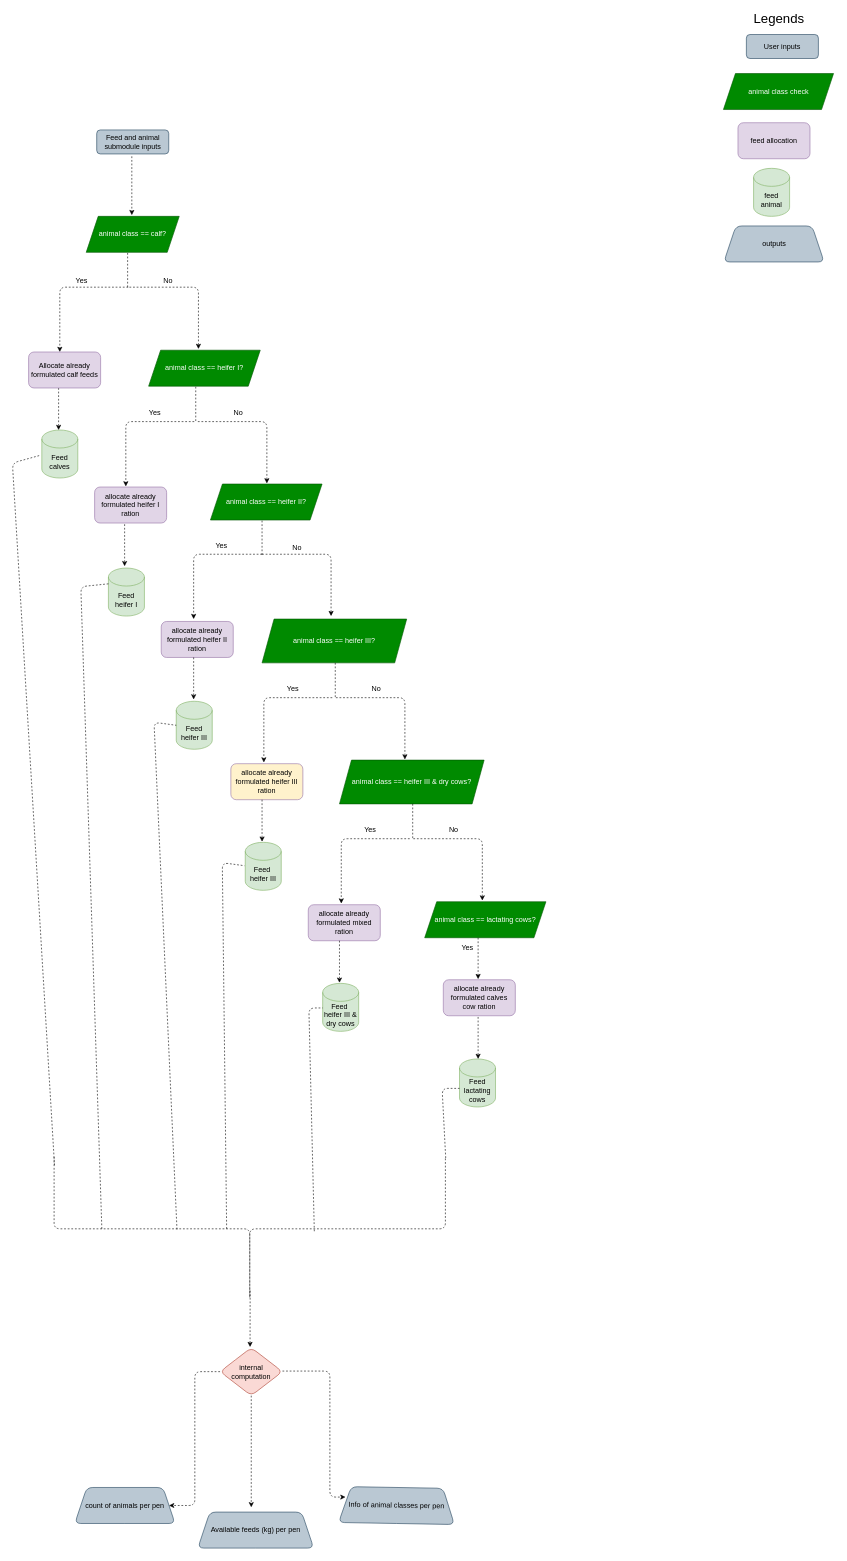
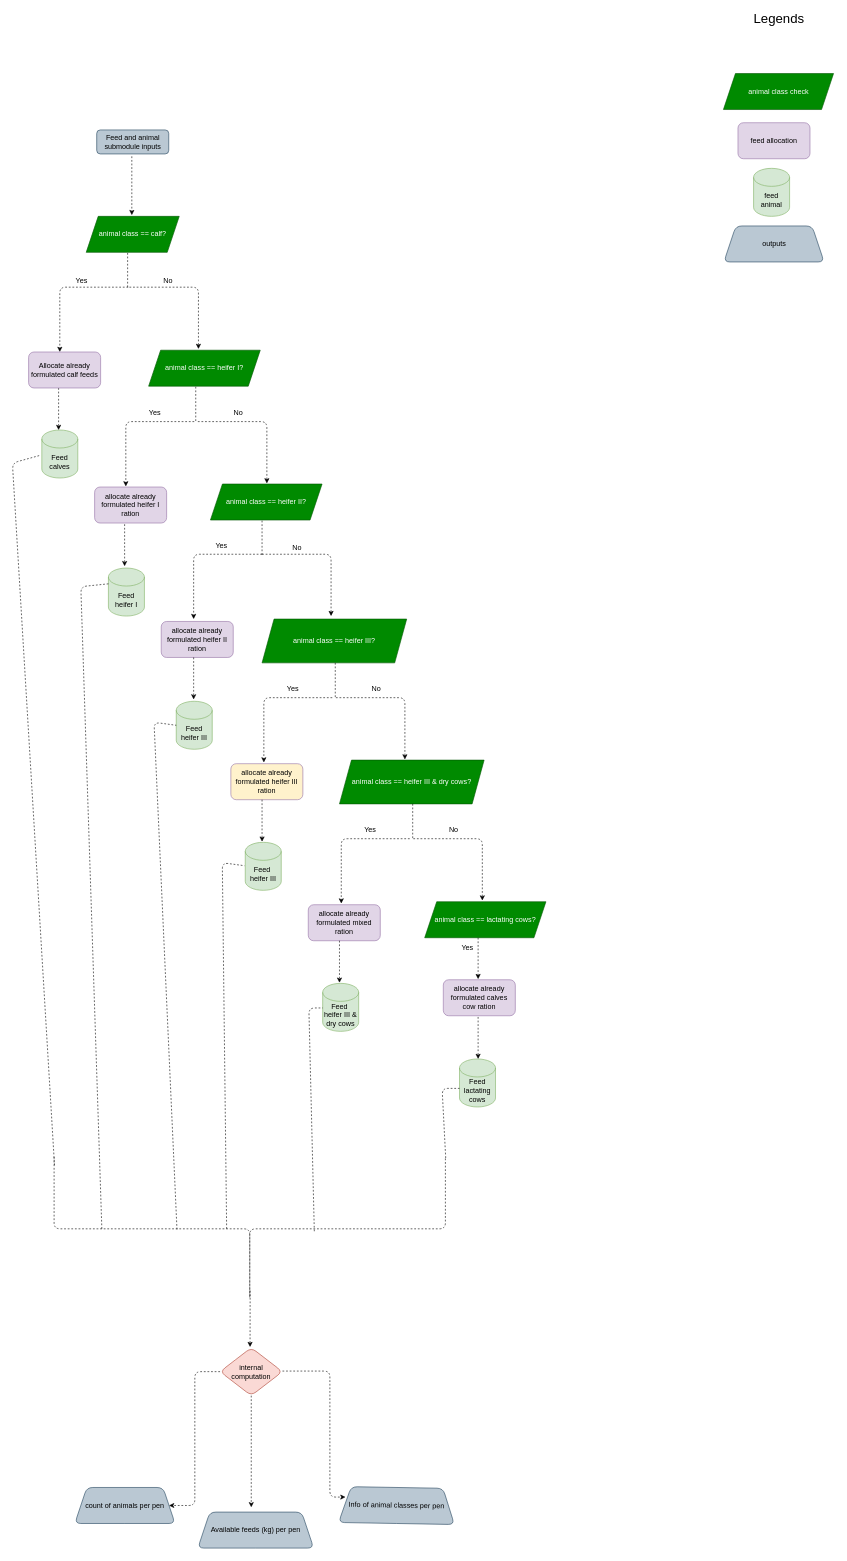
node "User inputs": removed
